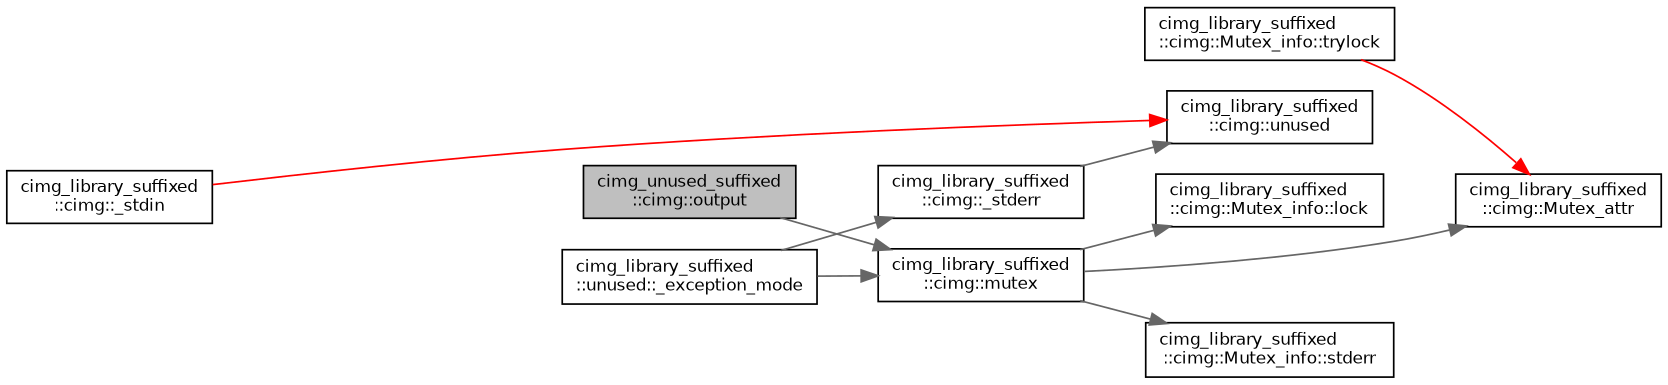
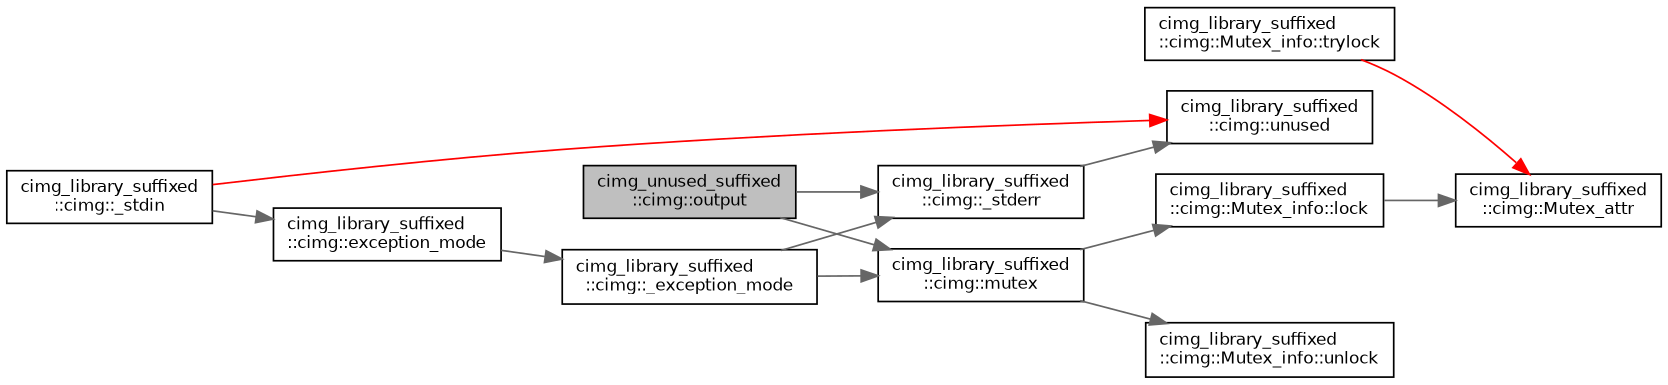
edge "cimg_unused_suffixed ::cimg::output" -> "cimg_library_suffixed ::cimg::_stderr": added
node "cimg_library_suffixed ::cimg::exception_mode": added
edge "cimg_library_suffixed ::cimg::mutex" -> "cimg_library_suffixed ::cimg::Mutex_attr": now "cimg_library_suffixed ::cimg::Mutex_info::lock" -> "cimg_library_suffixed ::cimg::Mutex_attr"
node "cimg_library_suffixed ::unused::_exception_mode": label "cimg_library_suffixed ::unused::_exception_mode" -> "cimg_library_suffixed ::cimg::_exception_mode"
node "cimg_library_suffixed ::cimg::Mutex_info::stderr": label "cimg_library_suffixed ::cimg::Mutex_info::stderr" -> "cimg_library_suffixed ::cimg::Mutex_info::unlock"
